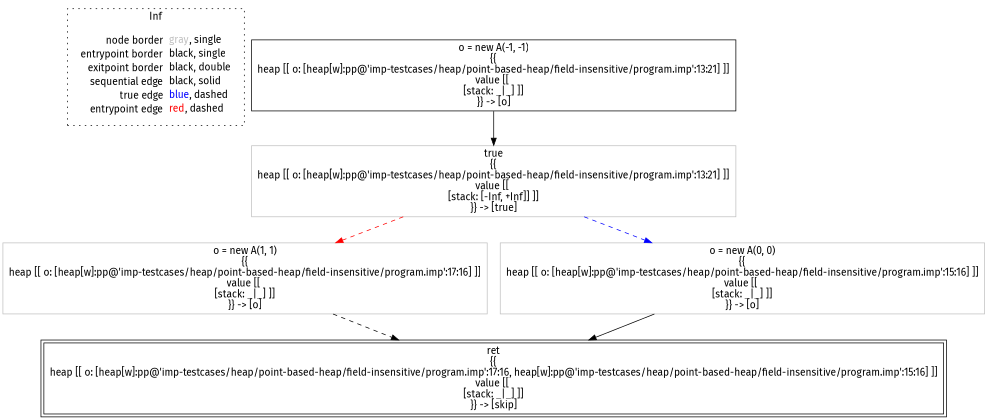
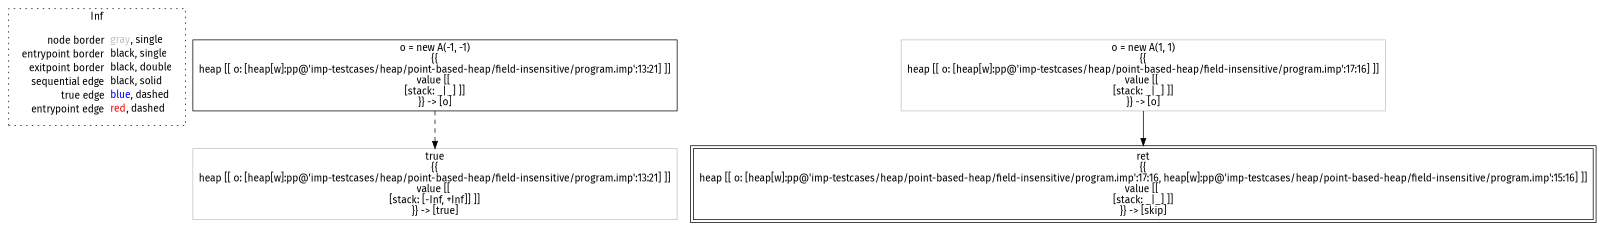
edge "o = new A(-1, -1)" -> "true": style solid -> dashed
edge "true" -> "o = new A(1, 1)": removed
node "o = new A(0, 0)": removed
edge "o = new A(1, 1)" -> "ret": style dashed -> solid
